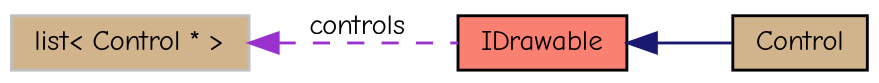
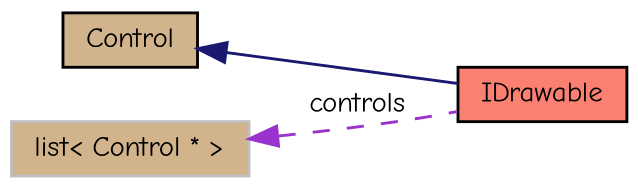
edge "Control" -> "IDrawable": reversed
